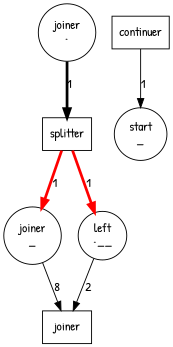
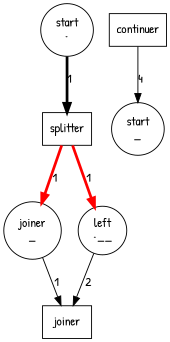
node "joiner •": label "joiner •" -> "start •"
edge "continuer" -> "start _": label "1" -> "4"
edge "joiner _" -> "joiner": label "8" -> "1"
